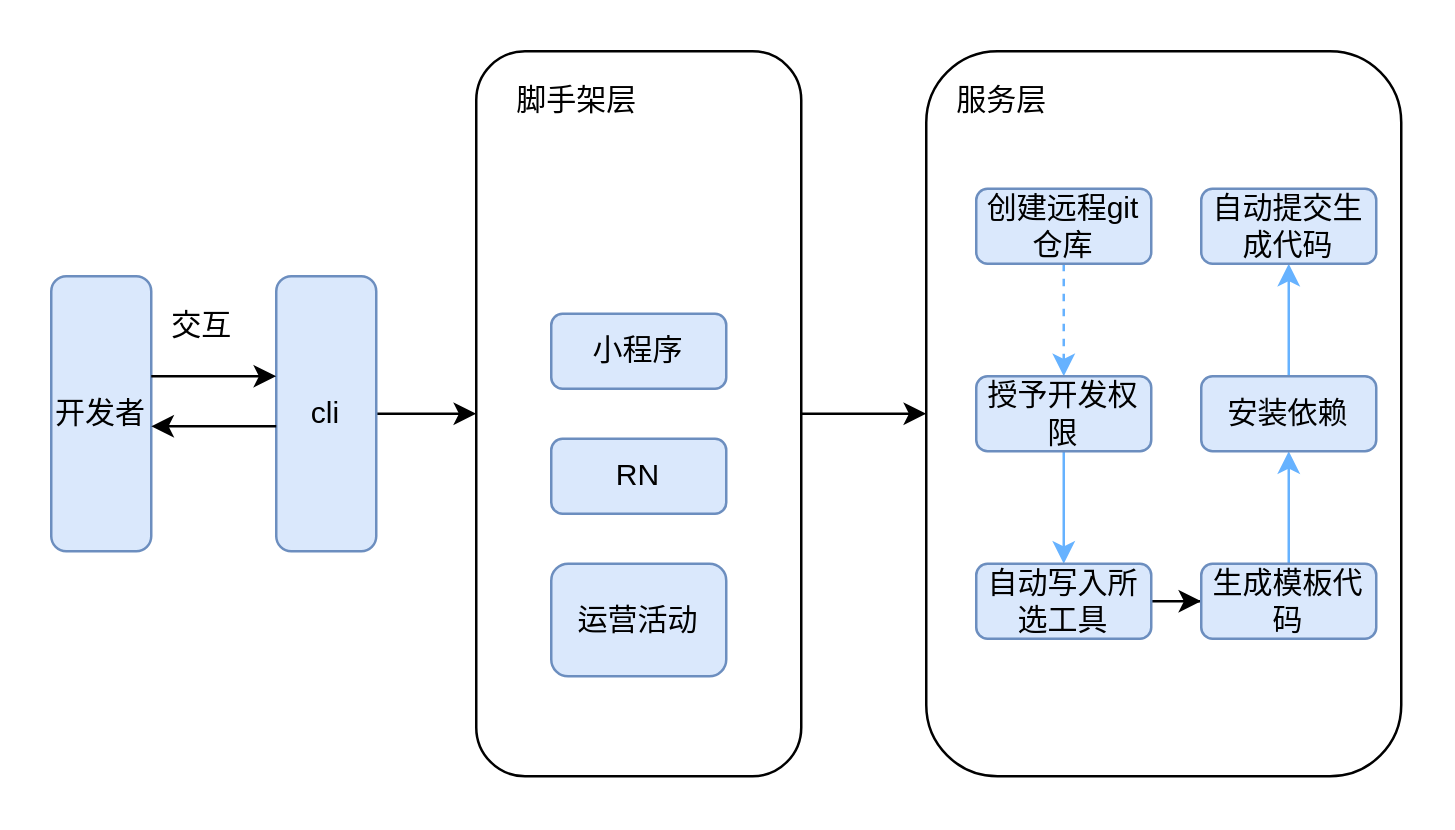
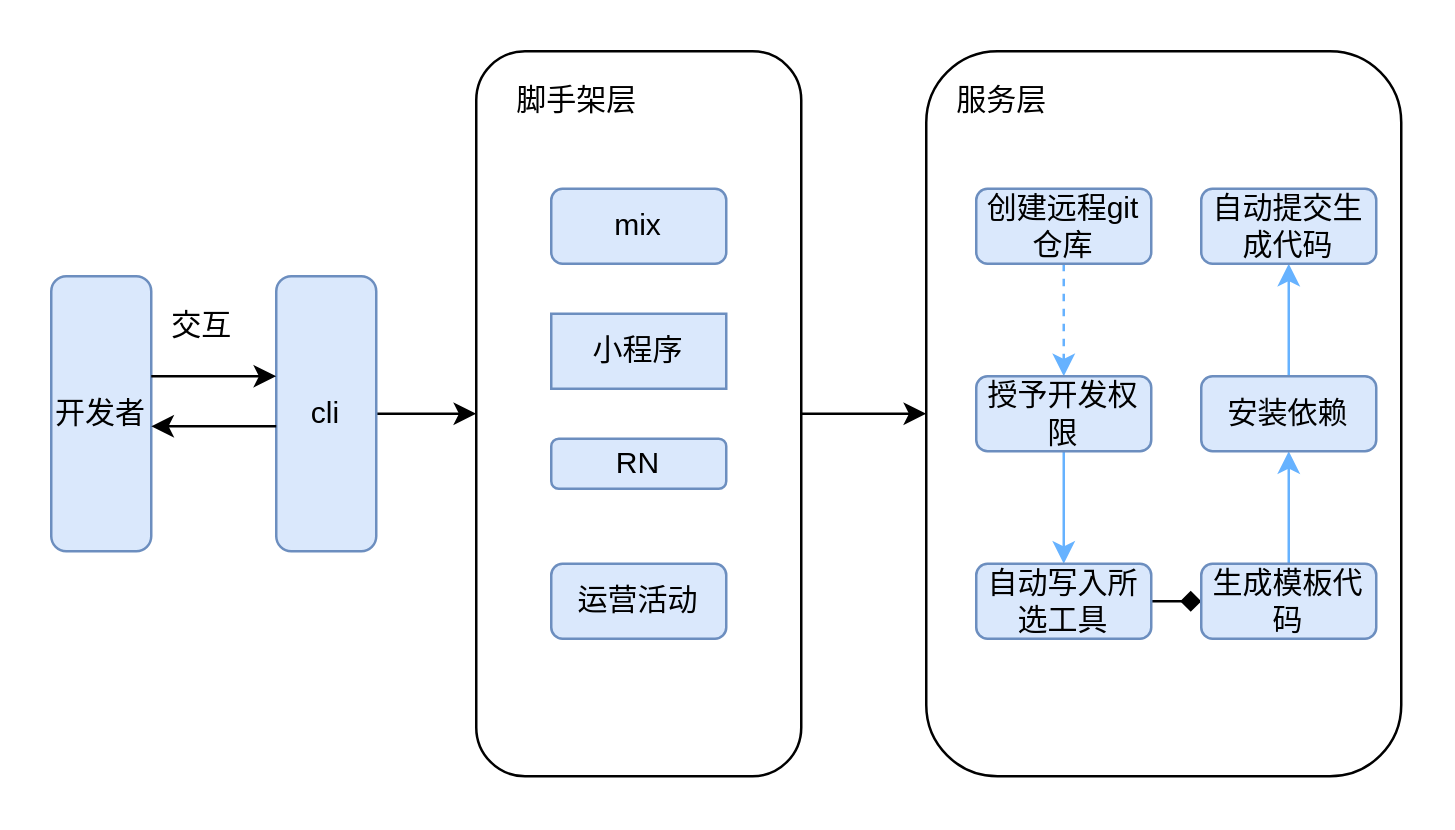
node "mix": added
node "小程序": shape rounded rectangle -> rectangle
node "RN": size 175x75 -> 175x50
edge "自动写入所选工具" -> "生成模板代码": arrowhead classic -> diamond
node "运营活动": size 175x113 -> 175x75
